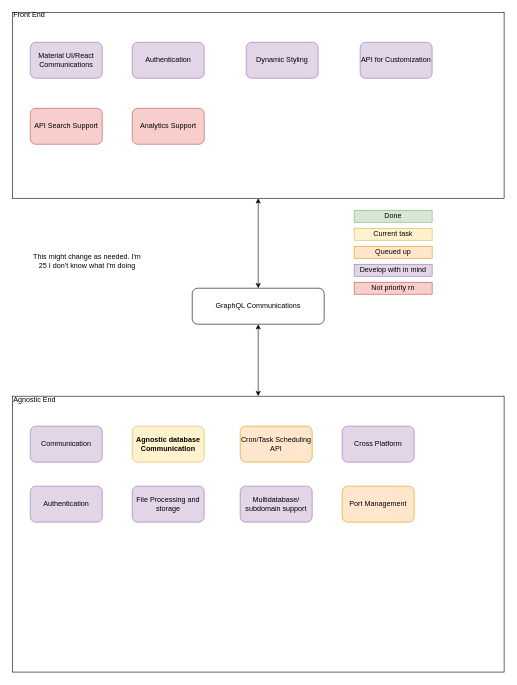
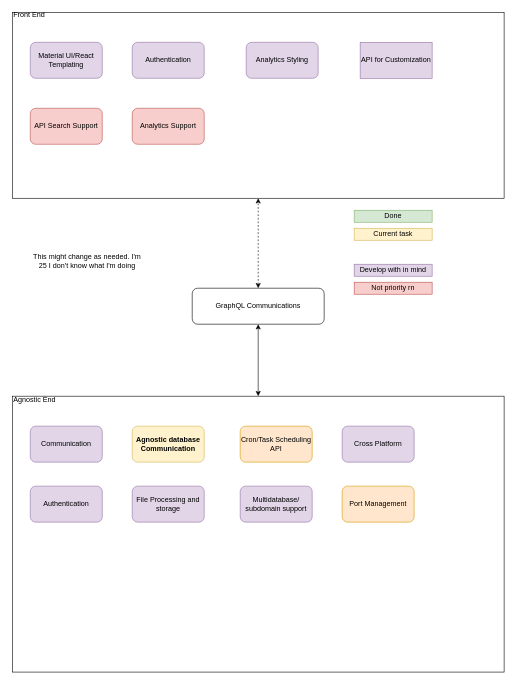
node "Material UI/React Communications": label "Material UI/React Communications" -> "Material UI/React Templating"
node "Dynamic Styling": label "Dynamic Styling" -> "Analytics Styling"
node "API for Customization": shape rounded rectangle -> rectangle
edge "Front End" -- "GraphQL Communications": style solid -> dashed
node "Queued up": removed
